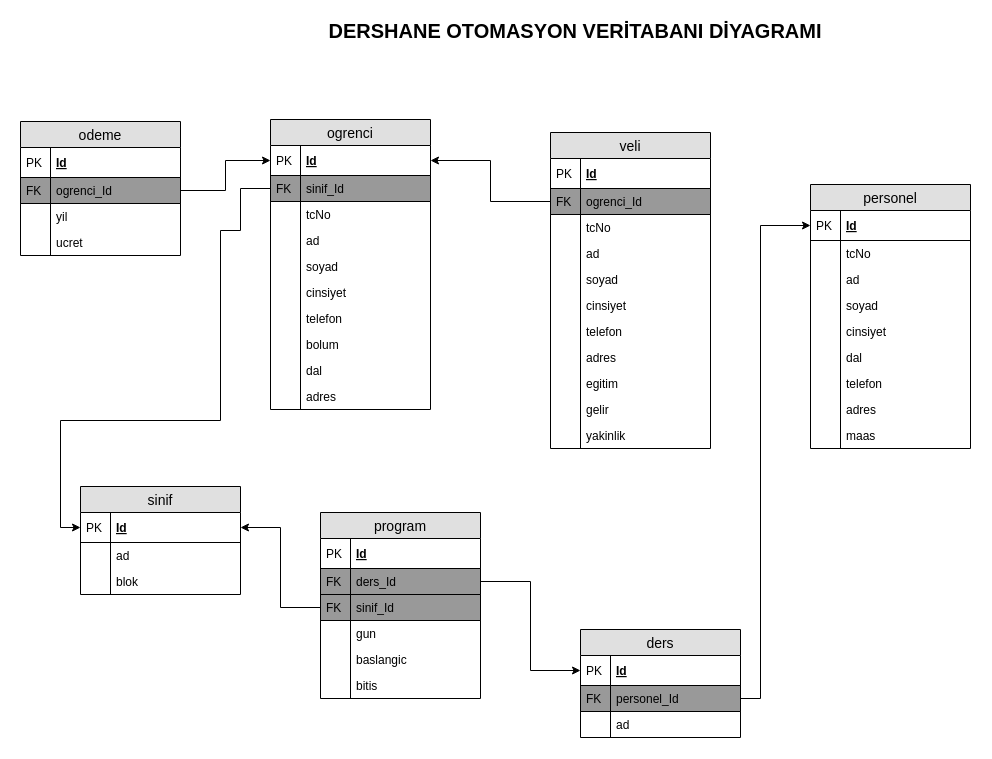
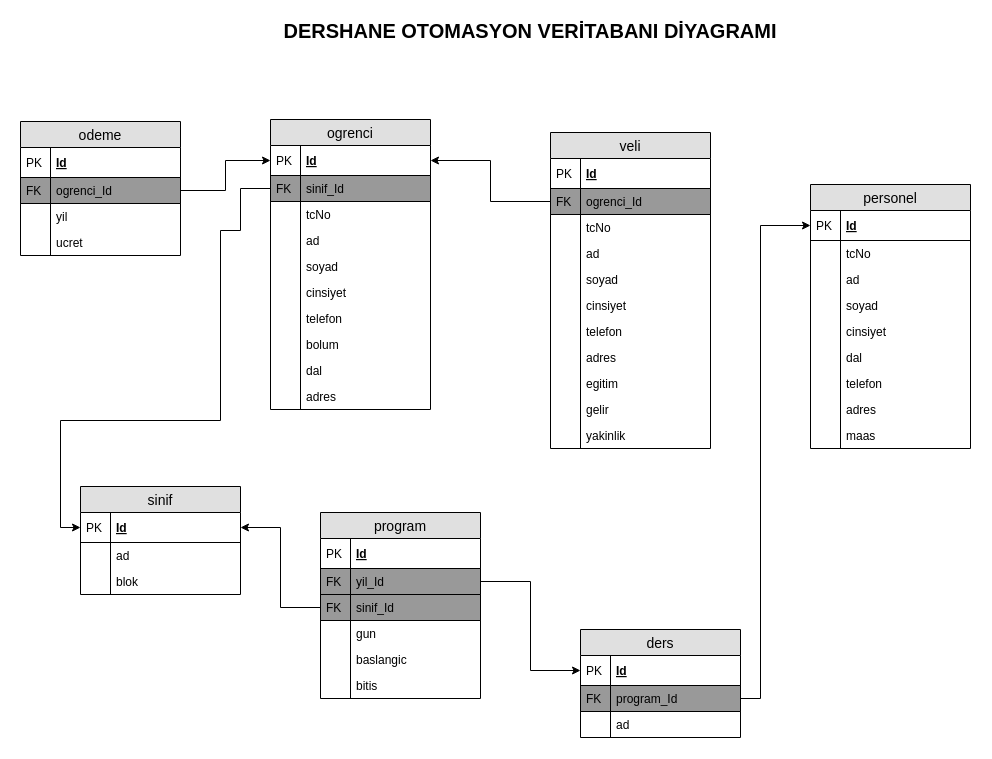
node "DERSHANE OTOMASYON VERİTABANI DİYAGRAMI": moved (576, 31) -> (531, 31)
node "ders_Id": label "ders_Id" -> "yil_Id"
node "personel_Id": label "personel_Id" -> "program_Id"
